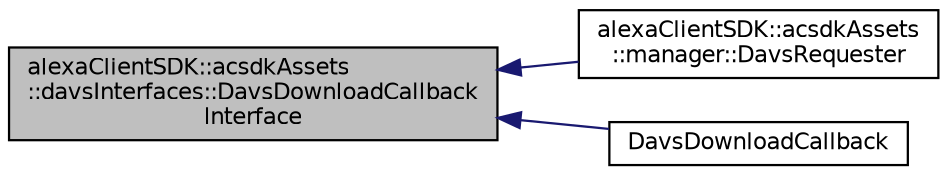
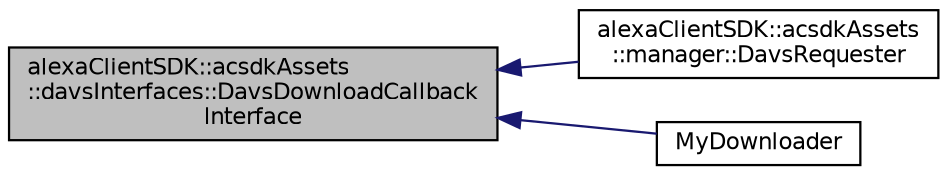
node "DavsDownloadCallback": label "DavsDownloadCallback" -> "MyDownloader"
